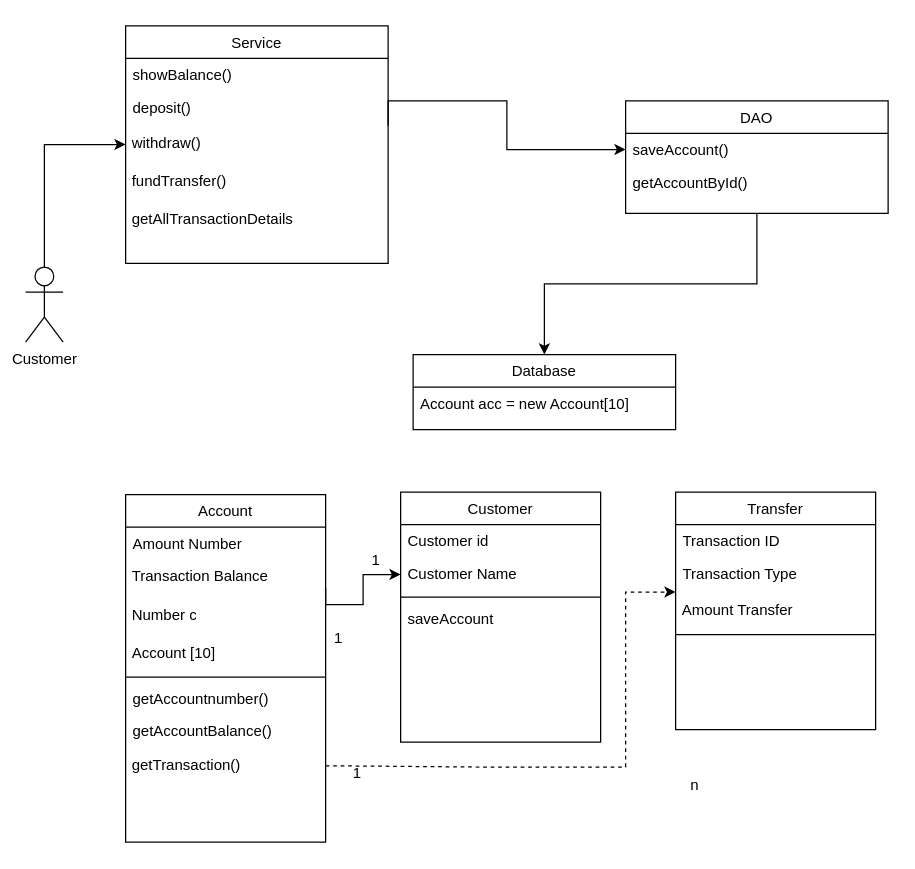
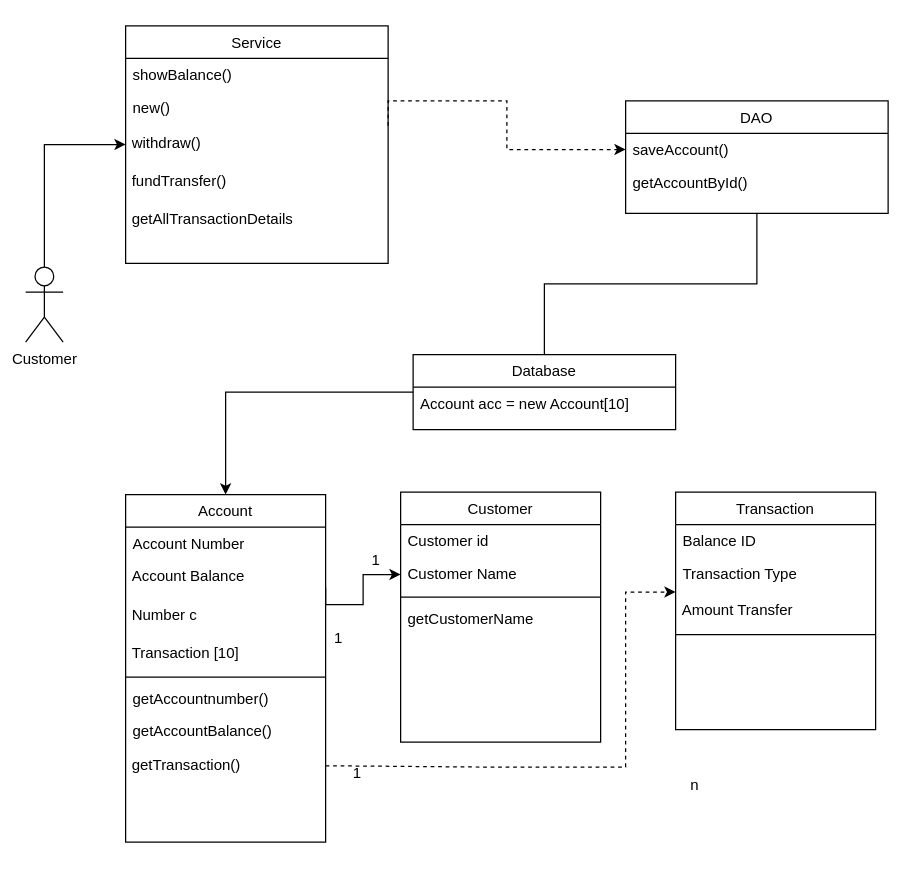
node "deposit()": label "deposit()" -> "new()"
edge "withdraw()" -> "saveAccount()": style solid -> dashed
edge "DAO" -> "Database": arrowhead classic -> none
edge "Database" -> "Account": added
node "Transfer": label "Transfer" -> "Transaction"
node "Transaction ID": label "Transaction ID" -> "Balance ID"
node "Amount Number": label "Amount Number" -> "Account Number"
node "Transaction Balance": label "Transaction Balance" -> "Account Balance"
node "saveAccount": label "saveAccount" -> "getCustomerName"
node "Account [10]": label "Account [10]" -> "Transaction [10]"
